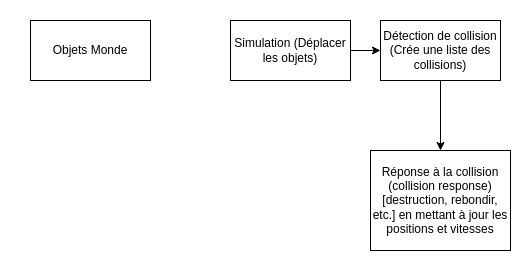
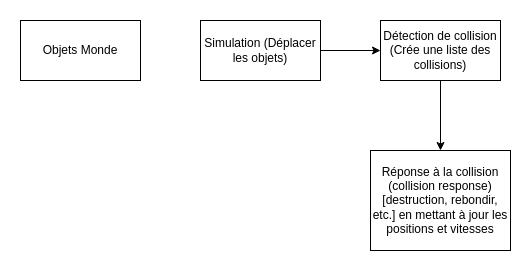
node "Objets Monde": moved (91, 51) -> (81, 51)
node "Simulation (Déplacer les objets)": moved (291, 51) -> (261, 51)
